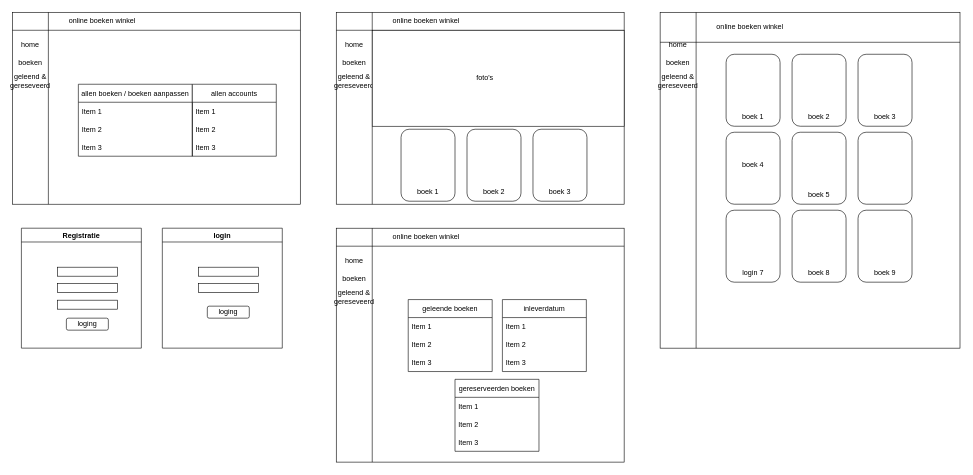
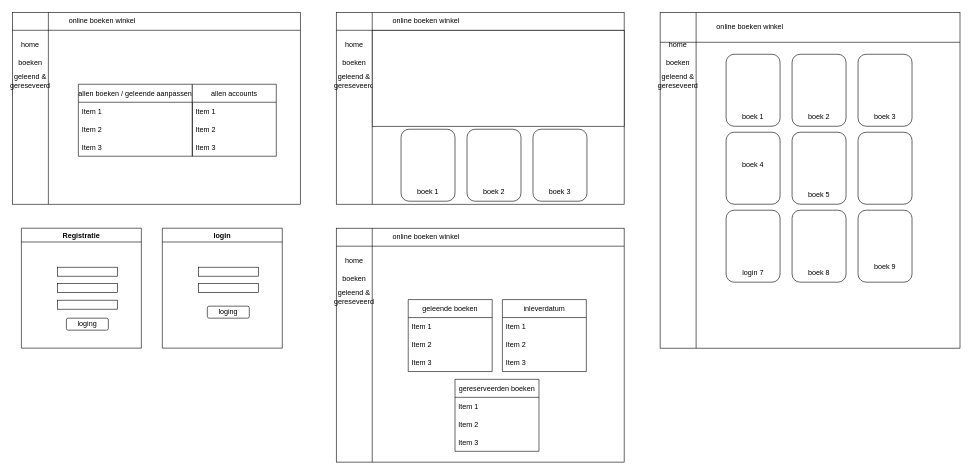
node "foto's": removed
node "allen boeken / boeken aanpassen": label "allen boeken / boeken aanpassen" -> "allen boeken / geleende aanpassen"
node "boek 9": moved (885, 273) -> (885, 267)
